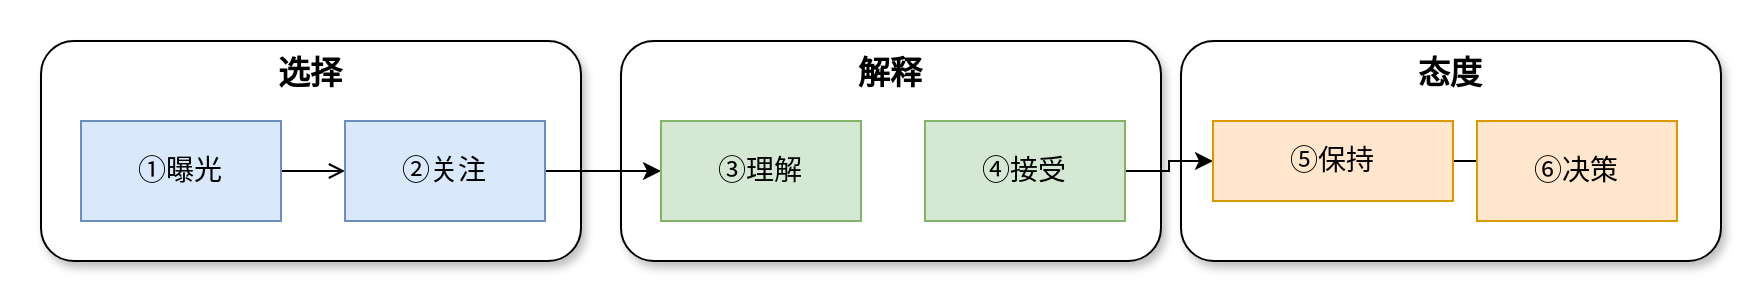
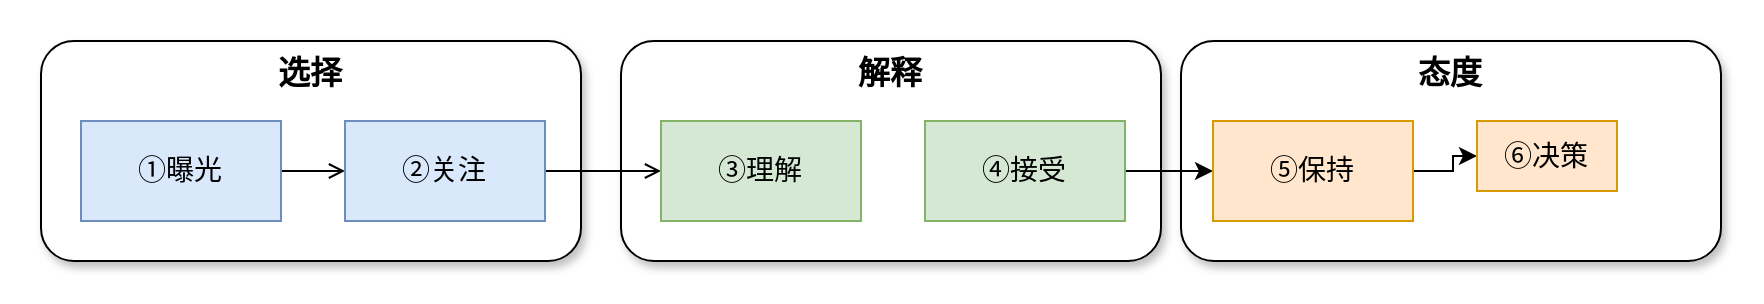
node "⑤保持": size 240x80 -> 200x100
edge "②关注" -> "③理解": arrowhead classic -> open
node "⑥决策": size 200x100 -> 140x70
